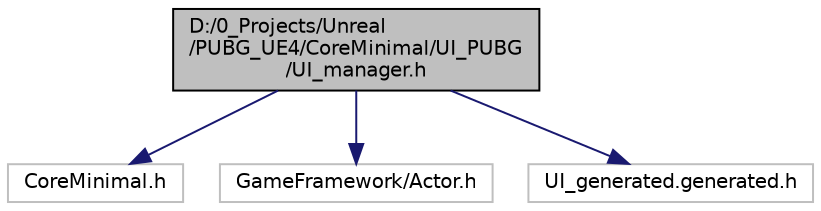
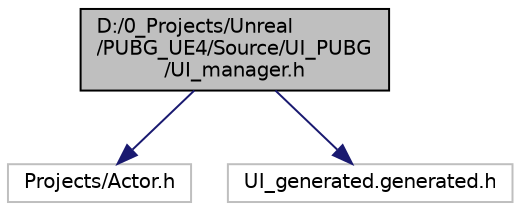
node "D:/0_Projects/Unreal /PUBG_UE4/CoreMinimal/UI_PUBG /UI_manager.h": label "D:/0_Projects/Unreal /PUBG_UE4/CoreMinimal/UI_PUBG /UI_manager.h" -> "D:/0_Projects/Unreal /PUBG_UE4/Source/UI_PUBG /UI_manager.h"
node "CoreMinimal.h": removed
node "GameFramework/Actor.h": label "GameFramework/Actor.h" -> "Projects/Actor.h"
